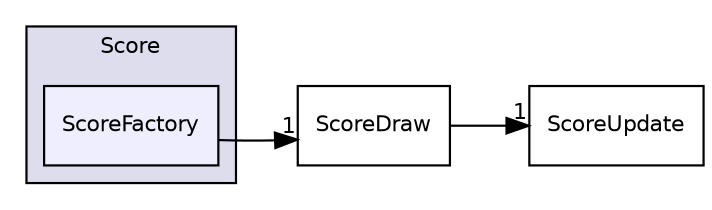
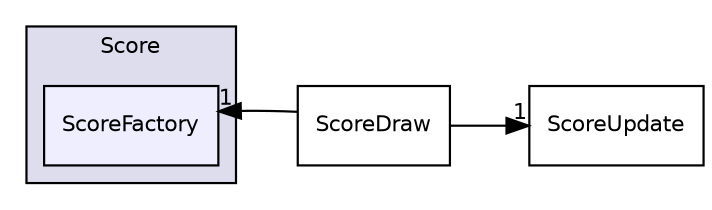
edge "ScoreFactory" -> "ScoreDraw": reversed
